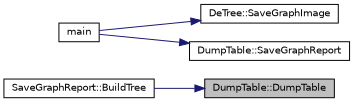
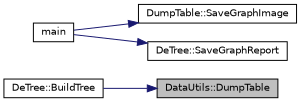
node "DeTree::SaveGraphImage": label "DeTree::SaveGraphImage" -> "DumpTable::SaveGraphImage"
node "DumpTable::SaveGraphReport": label "DumpTable::SaveGraphReport" -> "DeTree::SaveGraphReport"
node "SaveGraphReport::BuildTree": label "SaveGraphReport::BuildTree" -> "DeTree::BuildTree"
node "DumpTable::DumpTable": label "DumpTable::DumpTable" -> "DataUtils::DumpTable"
